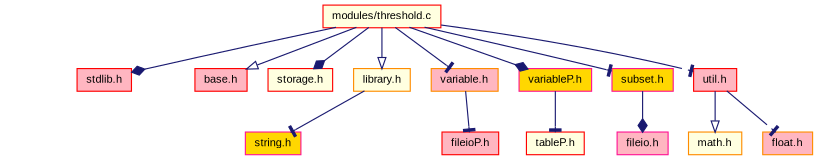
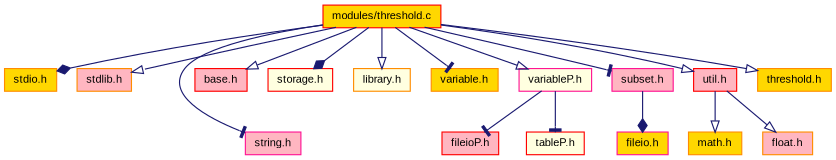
node "modules/threshold.c": fillcolor lightyellow -> gold
edge "modules/threshold.c" -> "util.h": arrowhead tee -> onormal
edge "modules/threshold.c" -> "variableP.h": arrowhead diamond -> onormal
edge "modules/threshold.c" -> "stdlib.h": arrowhead diamond -> onormal
node "stdio.h": added
node "stdlib.h": color red -> darkorange
node "variable.h": fillcolor lightpink -> gold
node "variableP.h": fillcolor gold -> lightyellow
node "subset.h": fillcolor gold -> lightpink
node "threshold.h": added
edge "util.h" -> "float.h": arrowhead tee -> onormal
edge "variable.h" -> "fileioP.h": now "variableP.h" -> "fileioP.h"
edge "library.h" -> "string.h": now "modules/threshold.c" -> "string.h"
node "string.h": fillcolor gold -> lightpink
node "fileio.h": fillcolor lightpink -> gold
node "math.h": fillcolor lightyellow -> gold
